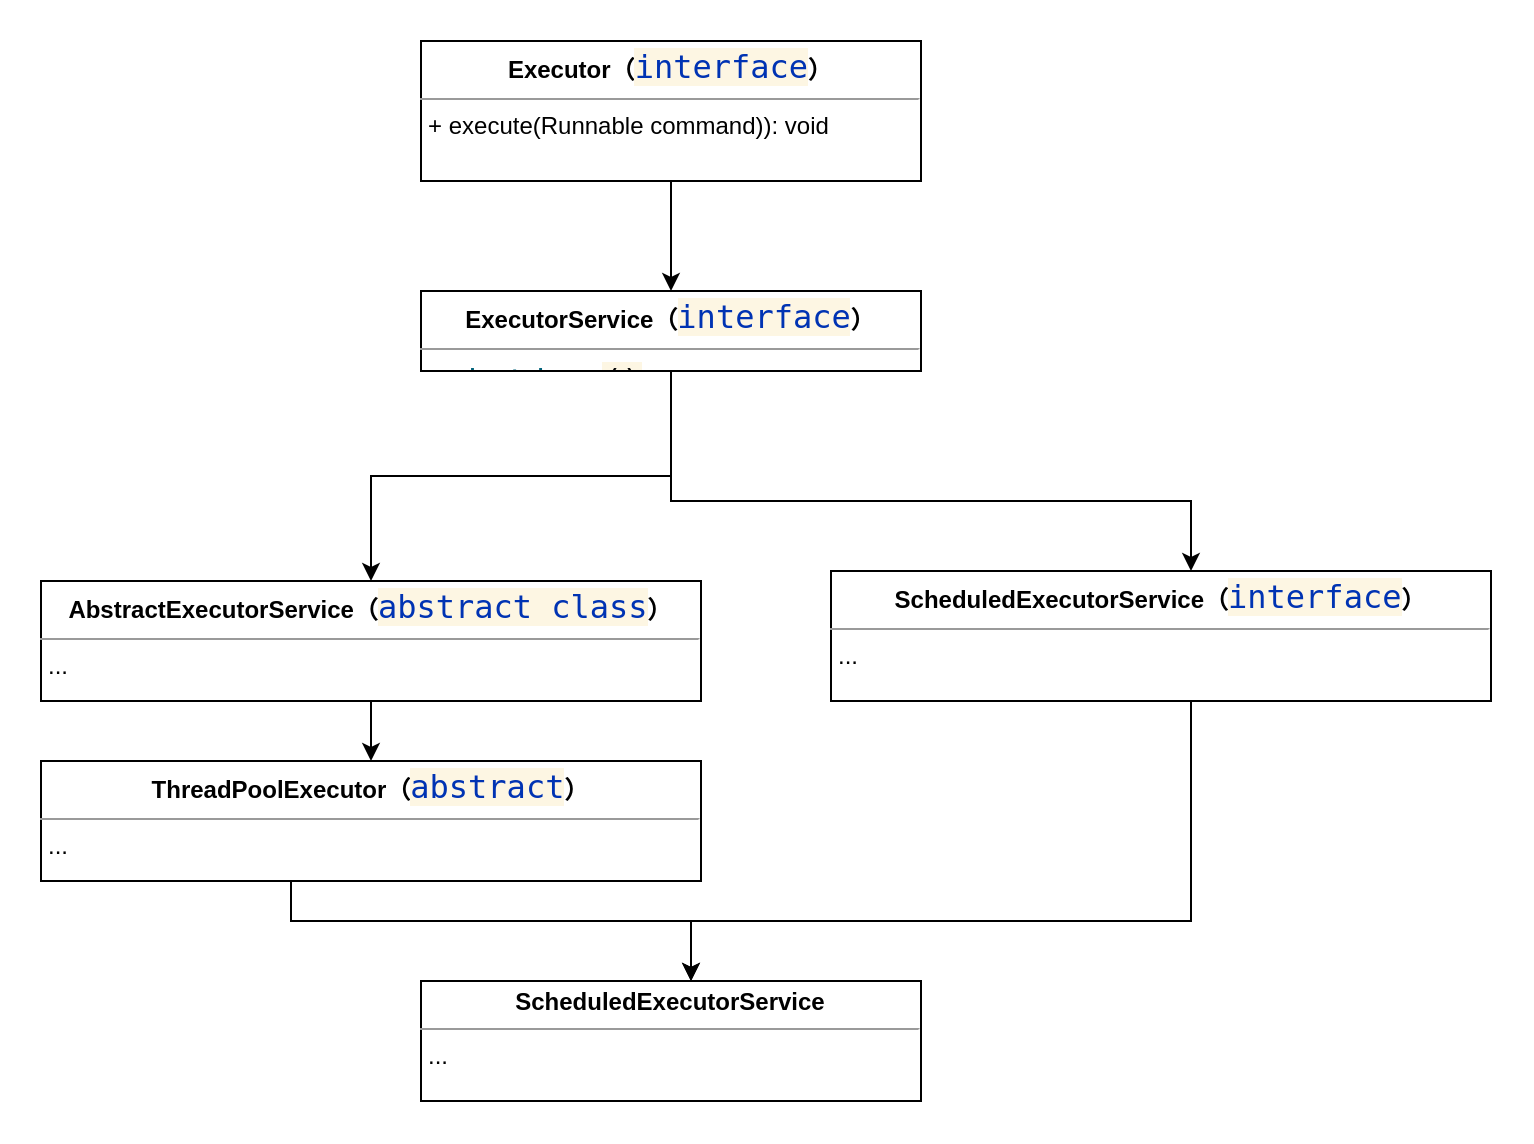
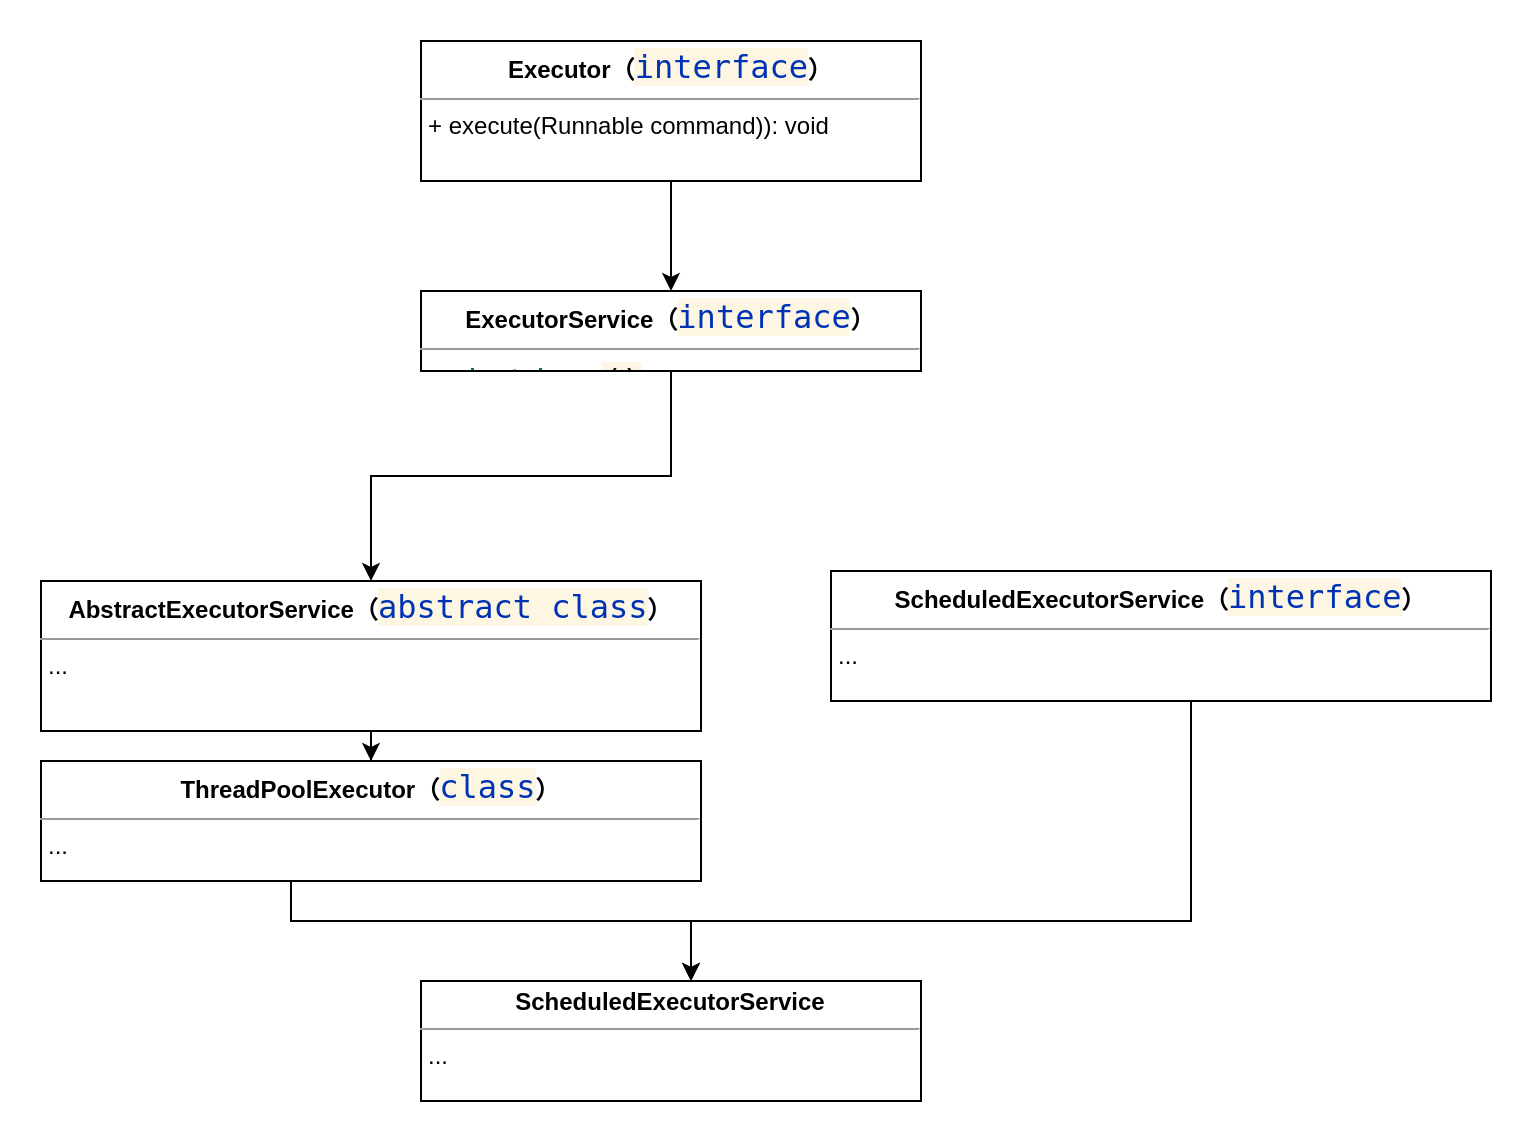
edge "ExecutorService（interface） + shutdown(): void ..." -> "ScheduledExecutorService（interface） ...": removed
node "AbstractExecutorService（abstract class） ...": size 660x120 -> 660x150
node "ThreadPoolExecutor（abstract） ...": label "ThreadPoolExecutor（abstract） ..." -> "ThreadPoolExecutor（class） ..."
